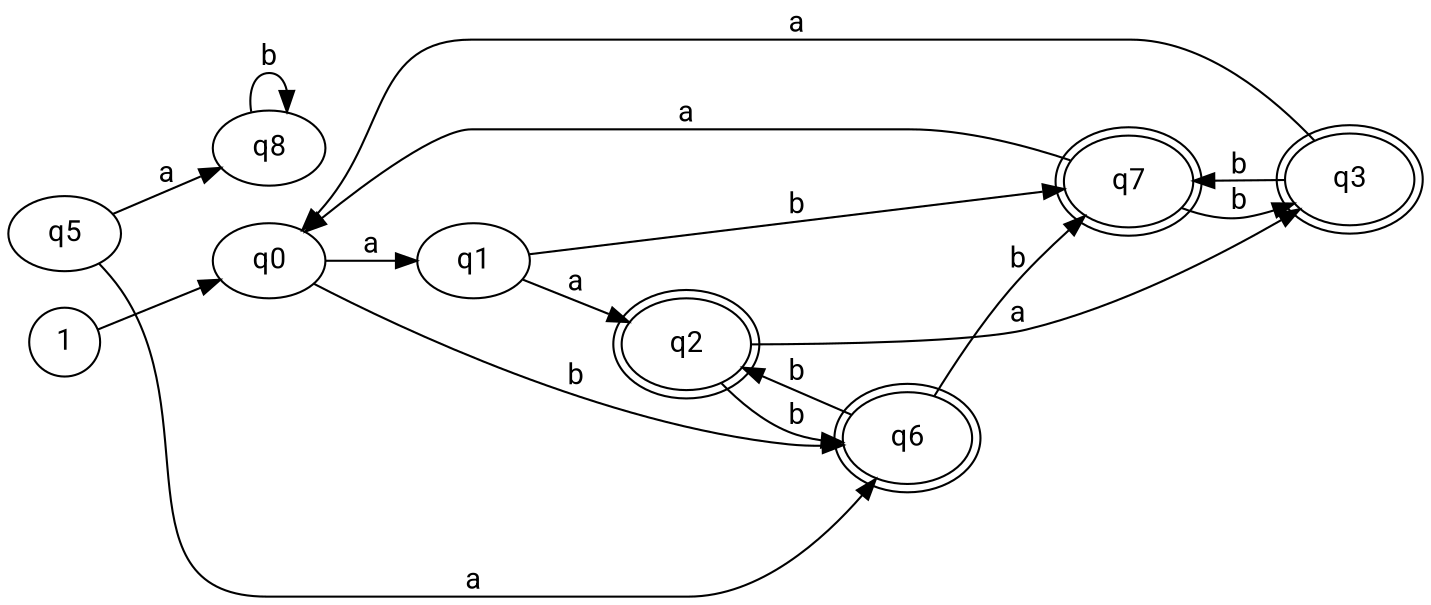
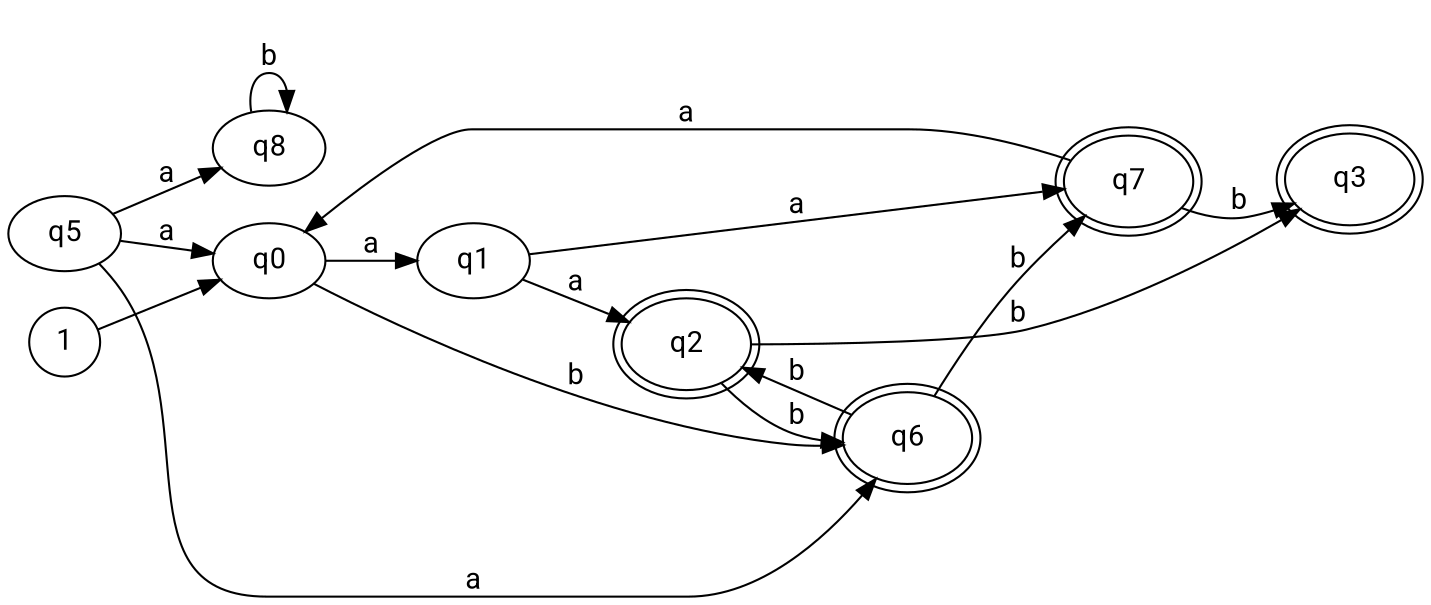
edge "q3" -> "q0": now "q5" -> "q0"
edge "q3" -> "q7": removed, label "b"
edge "q1" -> "q7": label "b" -> "a"
edge "q2" -> "q3": label "a" -> "b"
